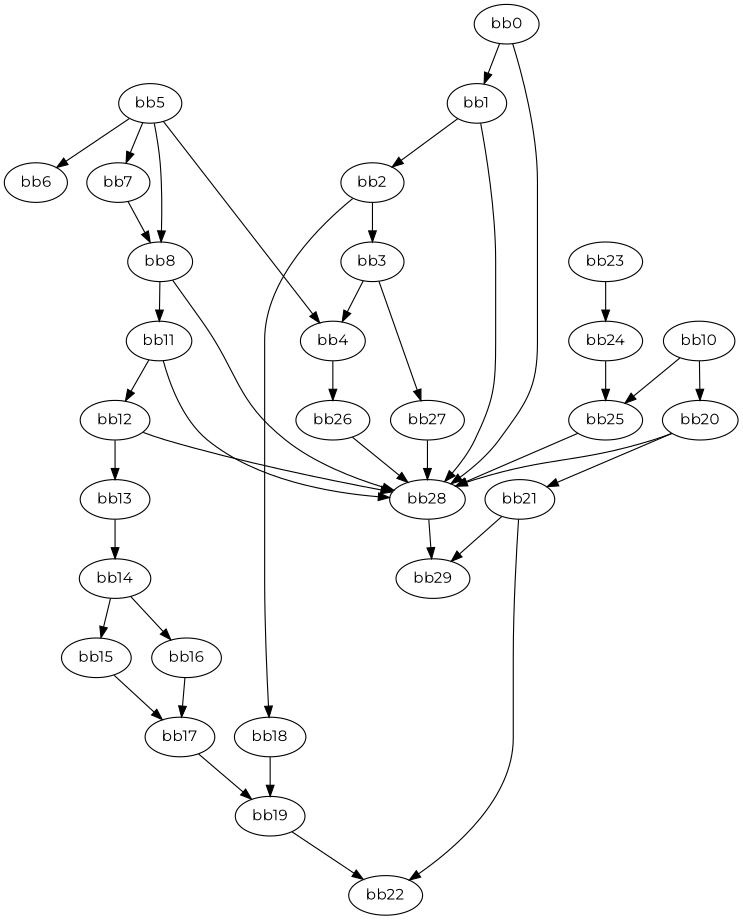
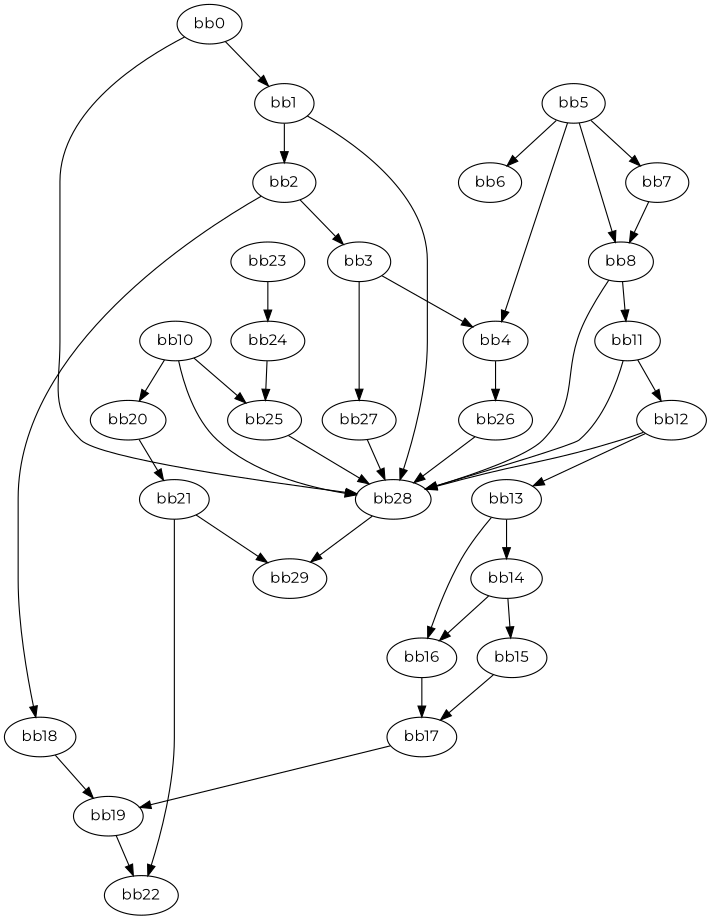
edge "bb20" -> "bb28": now "bb10" -> "bb28"
edge "bb13" -> "bb16": added
